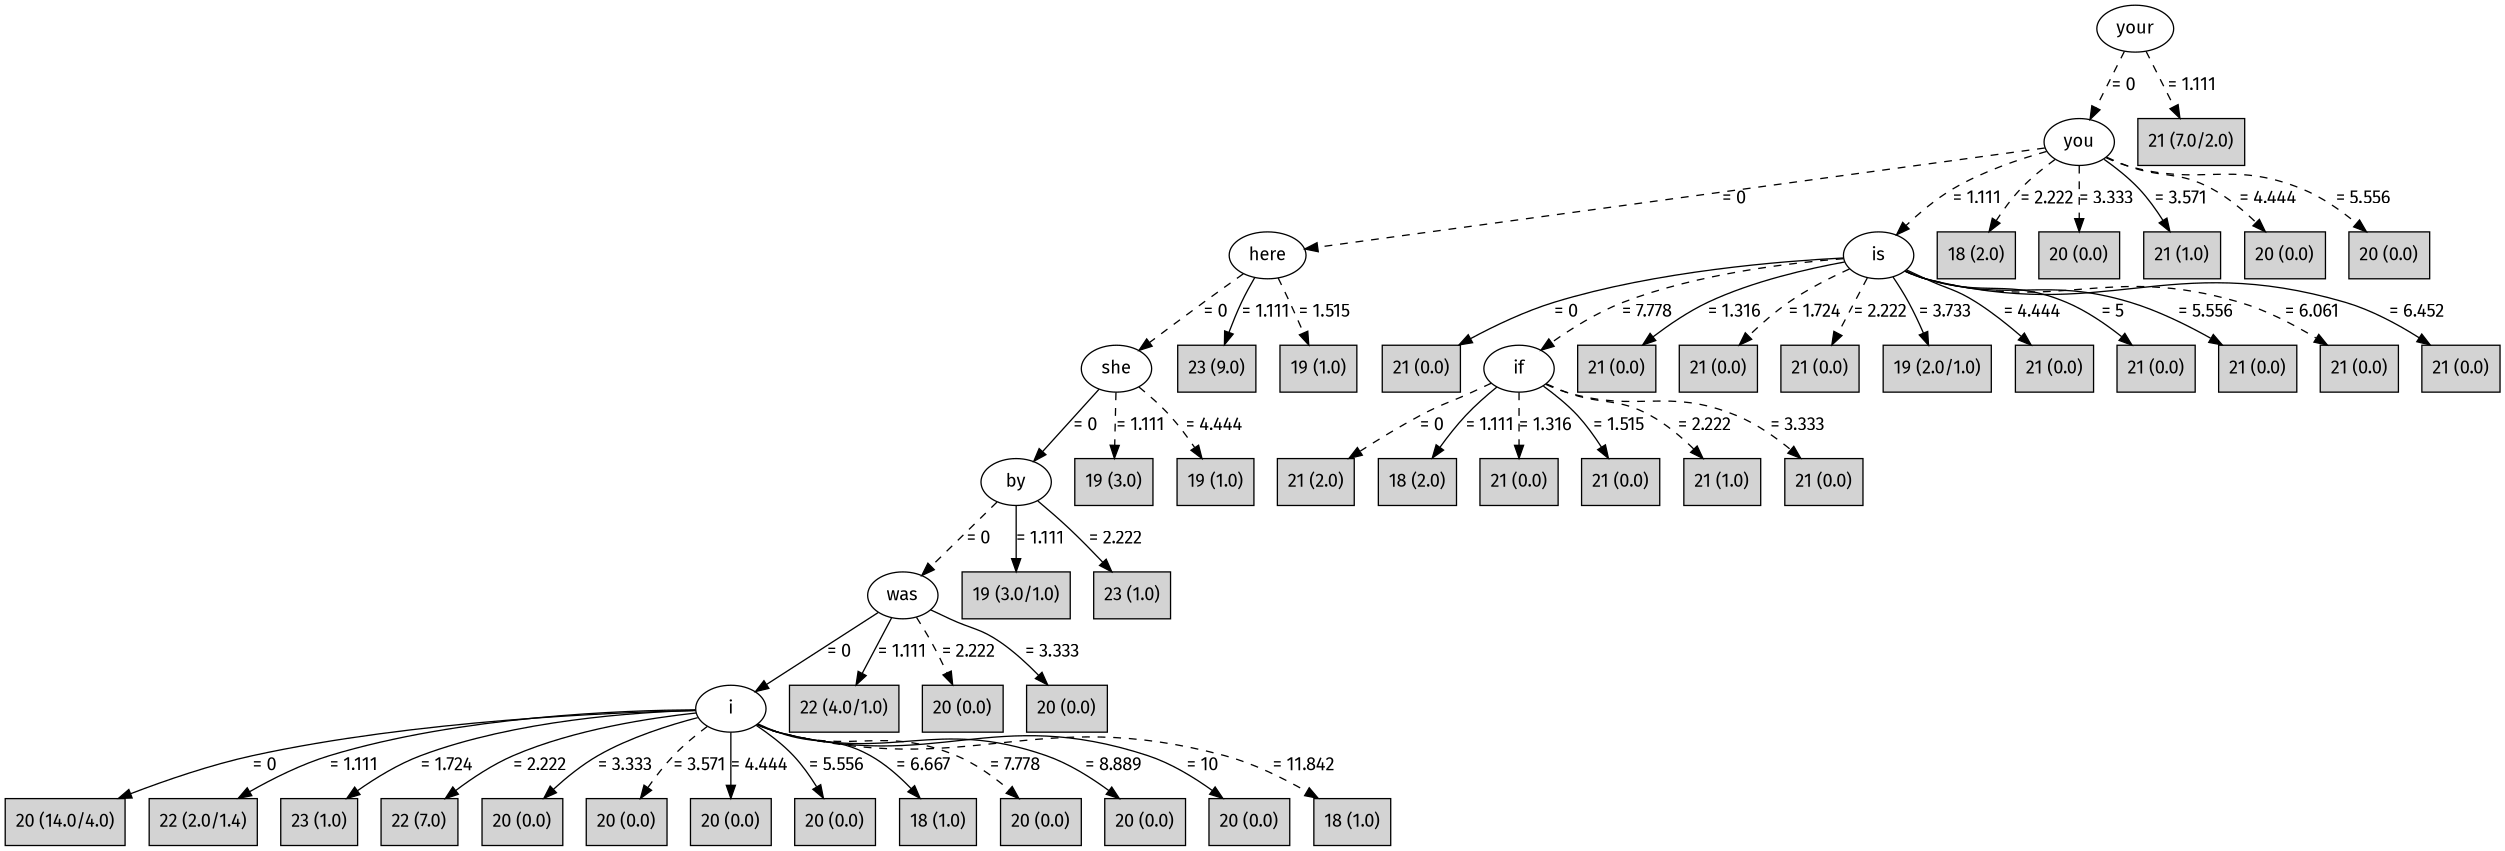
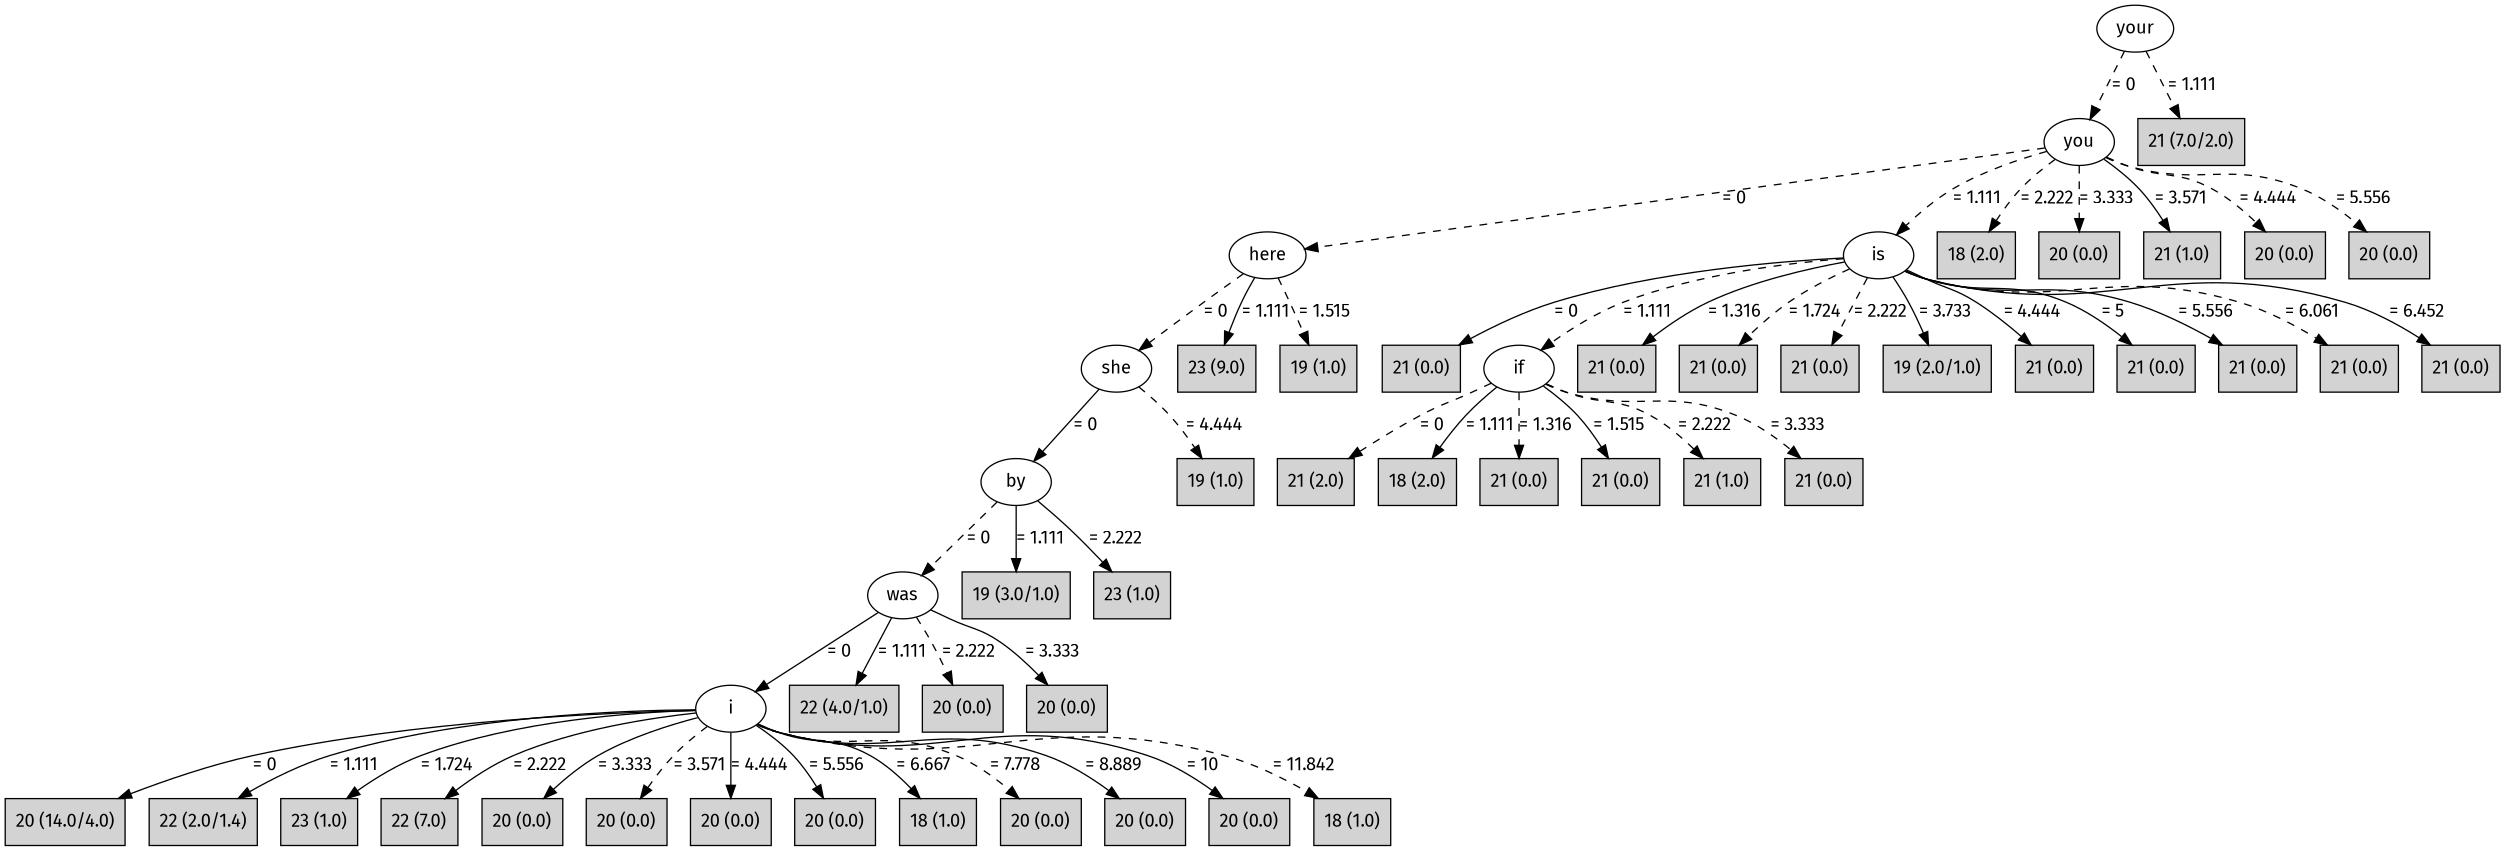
edge "is" -> "if": label "= 7.778" -> "= 1.111"
node "19 (3.0)": removed
